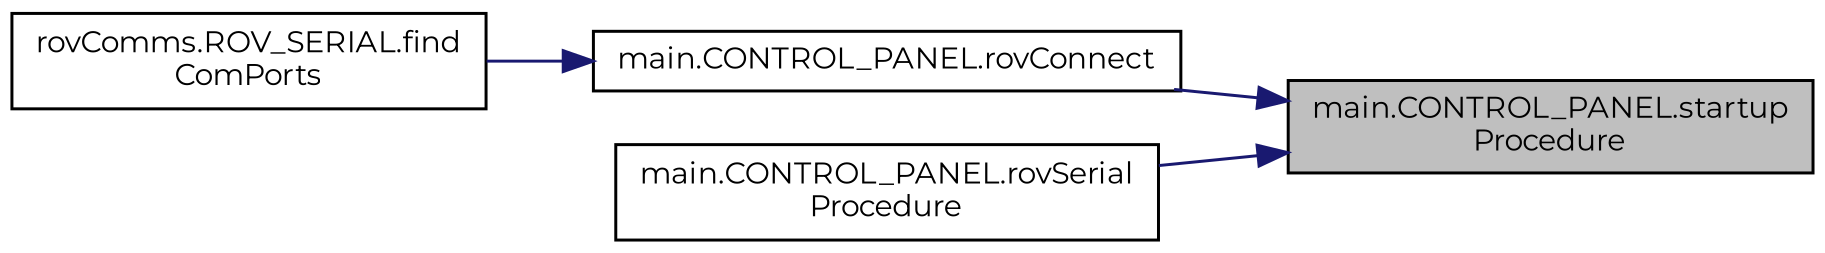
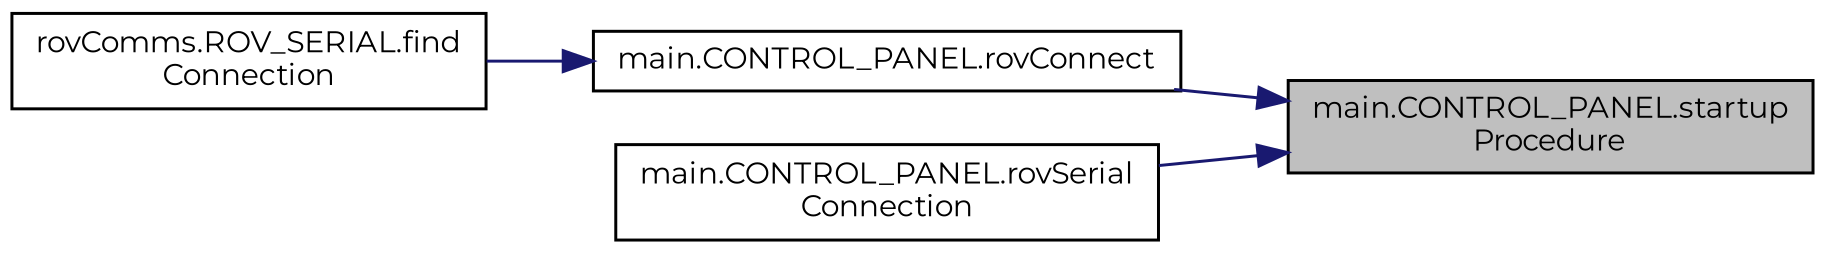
node "rovComms.ROV_SERIAL.find ComPorts": label "rovComms.ROV_SERIAL.find ComPorts" -> "rovComms.ROV_SERIAL.find Connection"
node "main.CONTROL_PANEL.rovSerial Procedure": label "main.CONTROL_PANEL.rovSerial Procedure" -> "main.CONTROL_PANEL.rovSerial Connection"
